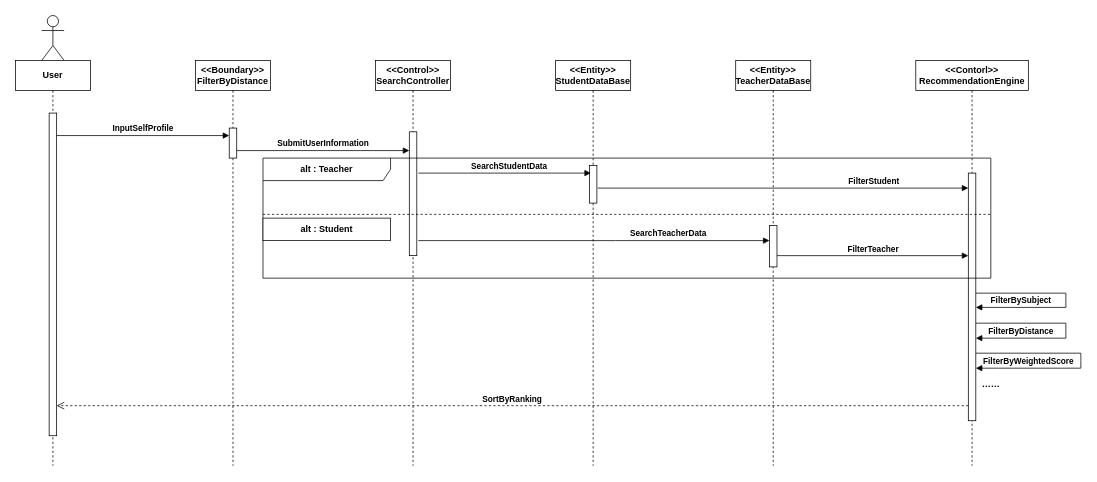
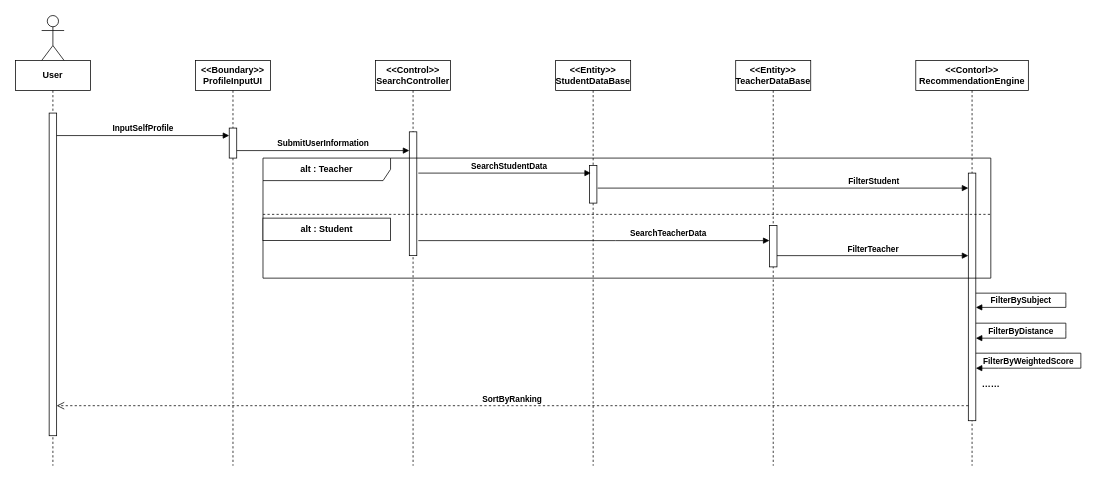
node "<<Boundary>> FilterByDistance": label "<<Boundary>> FilterByDistance" -> "<<Boundary>> ProfileInputUI"
